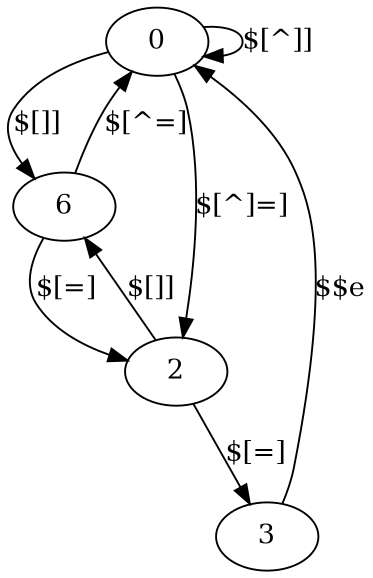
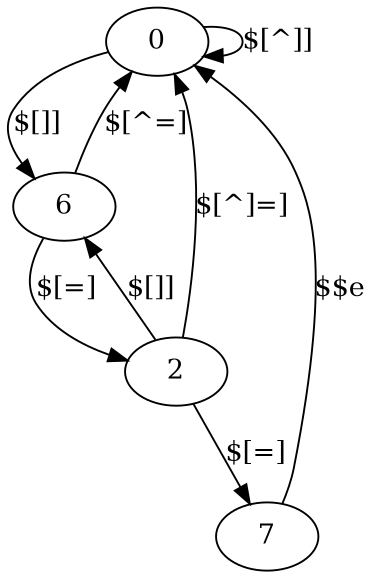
edge "0" -> "2": reversed
node "3": label "3" -> "7"
